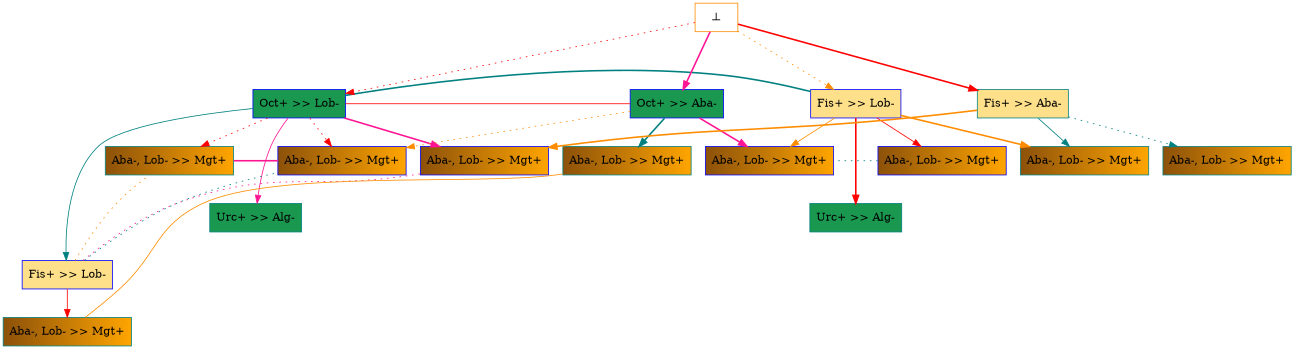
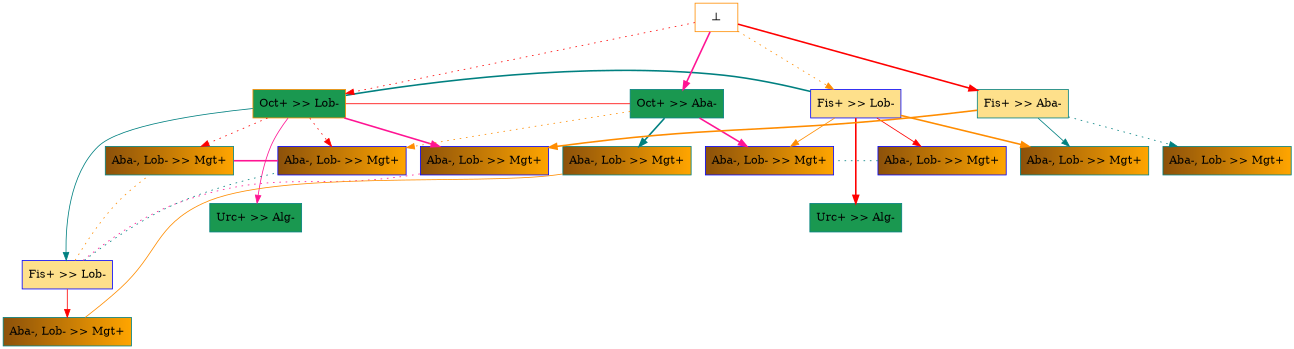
node "Oct+ >> Lob-": color blue -> darkorange
node "Oct+ >> Aba-": color blue -> teal
